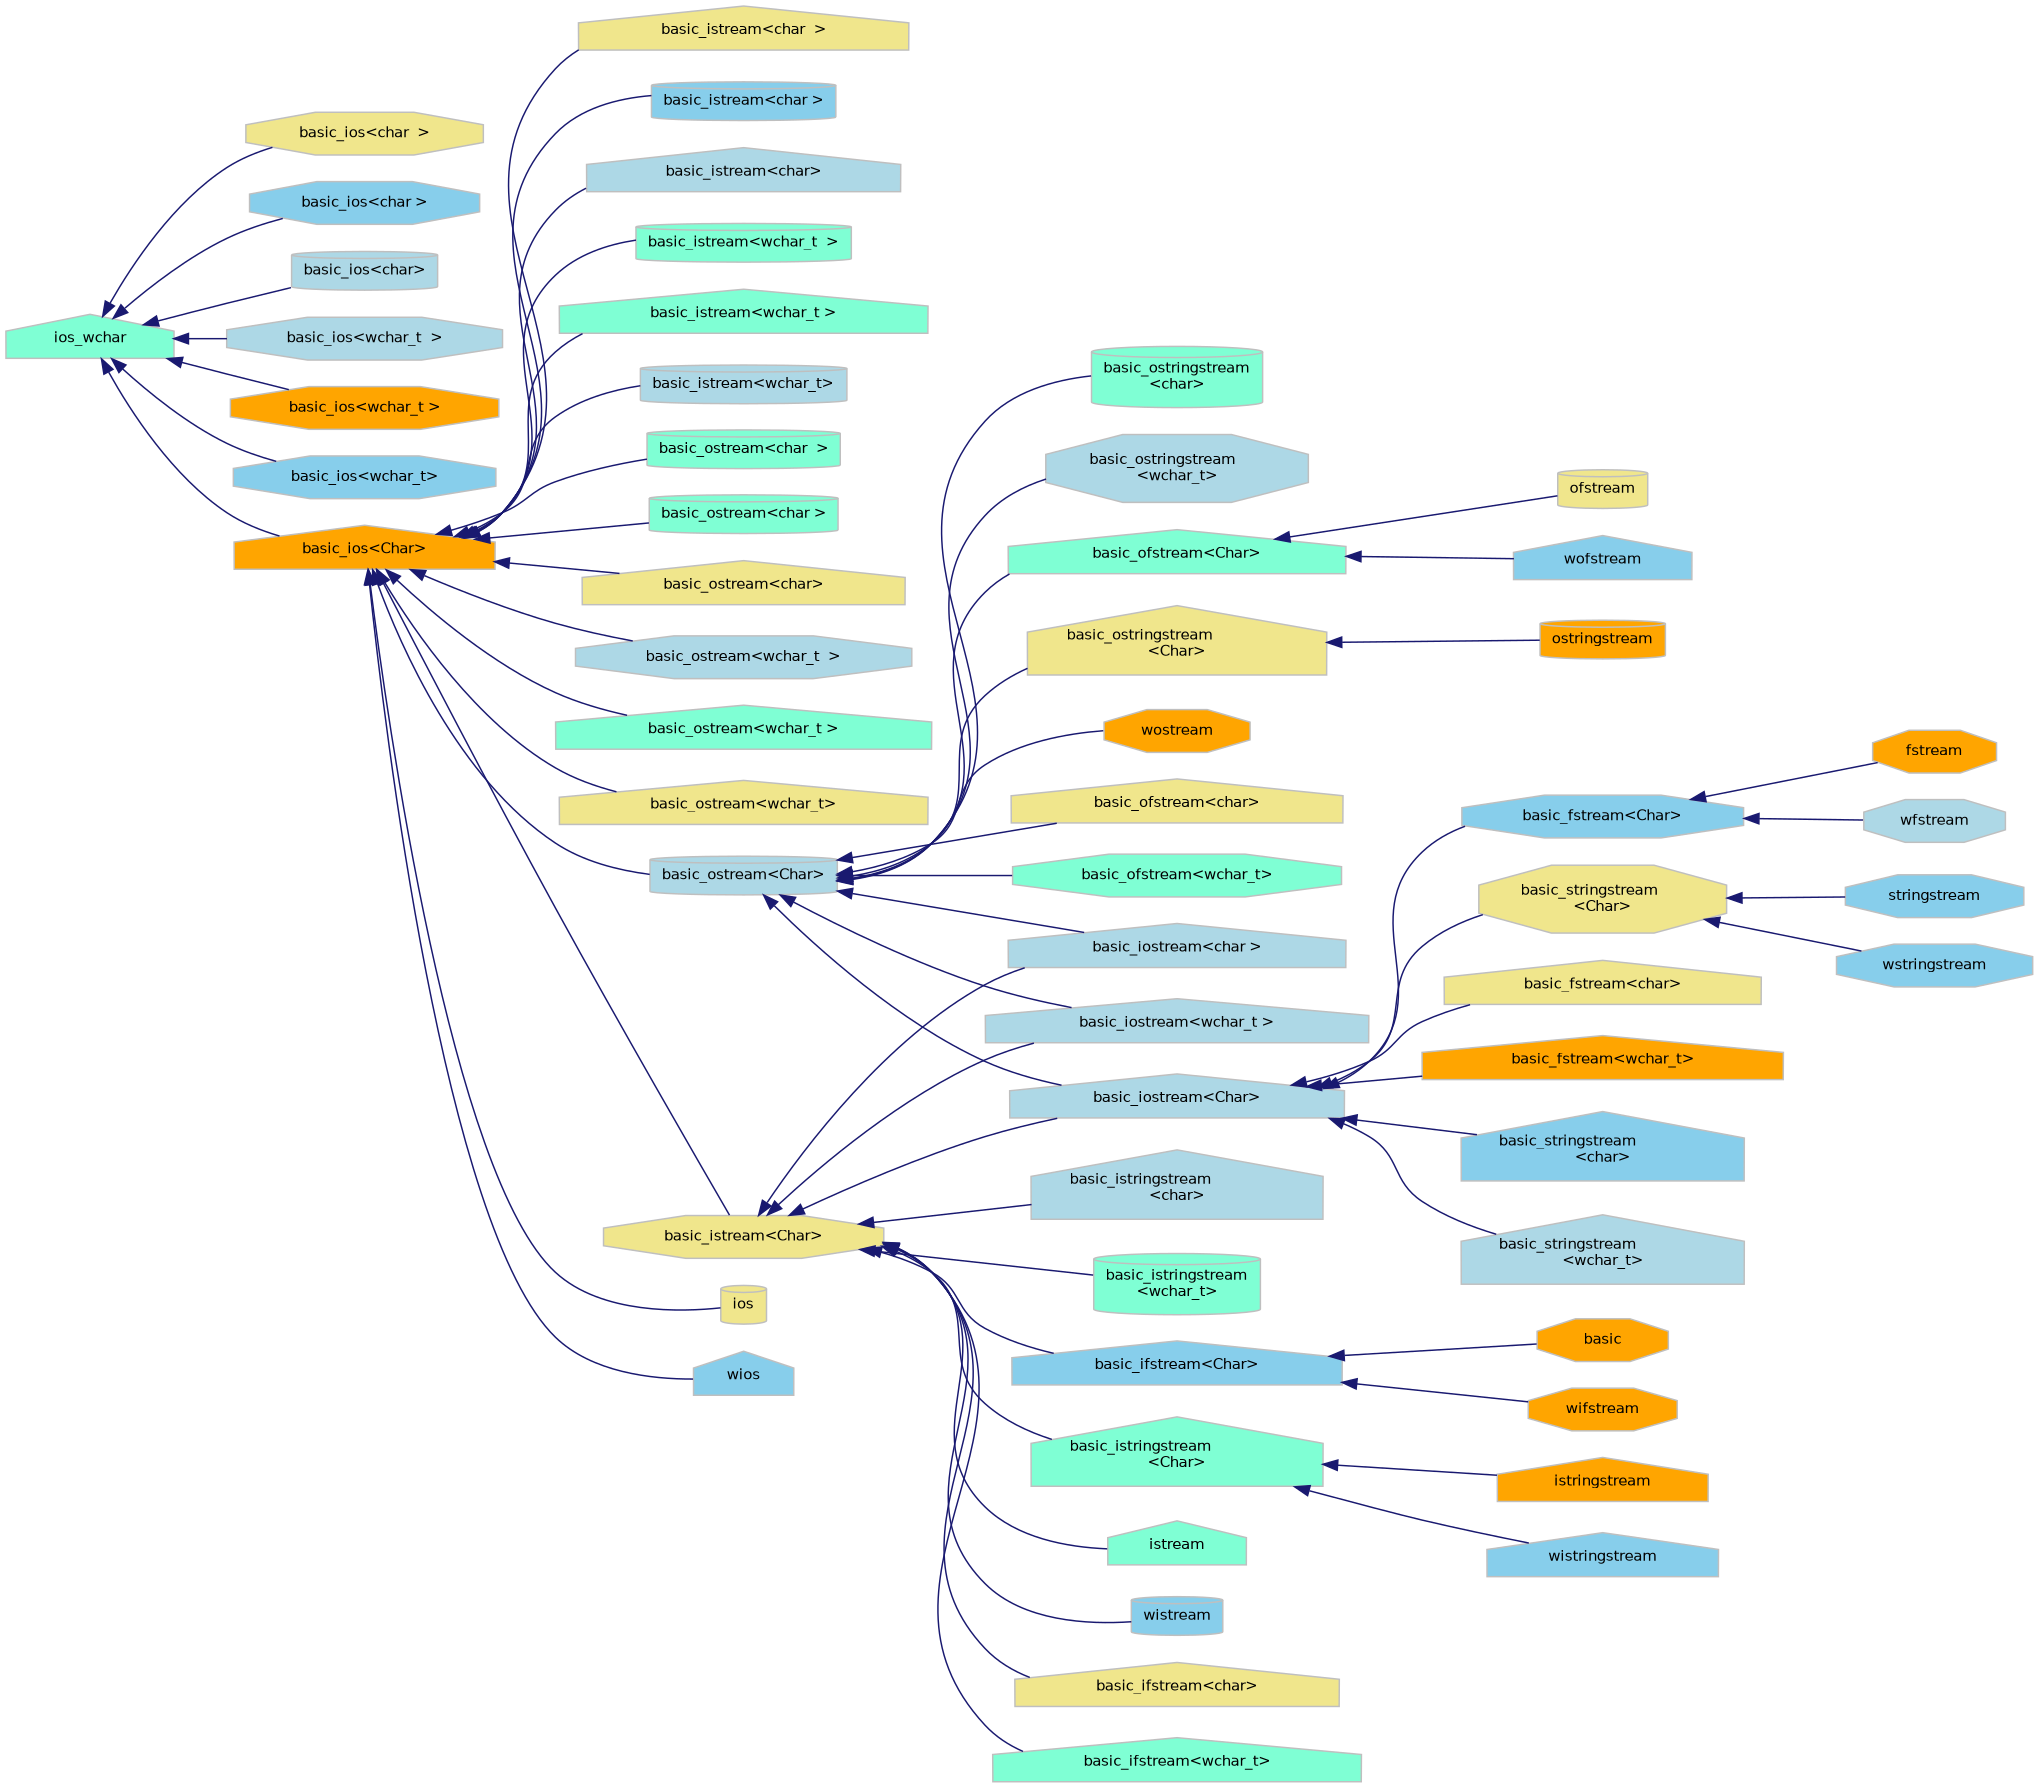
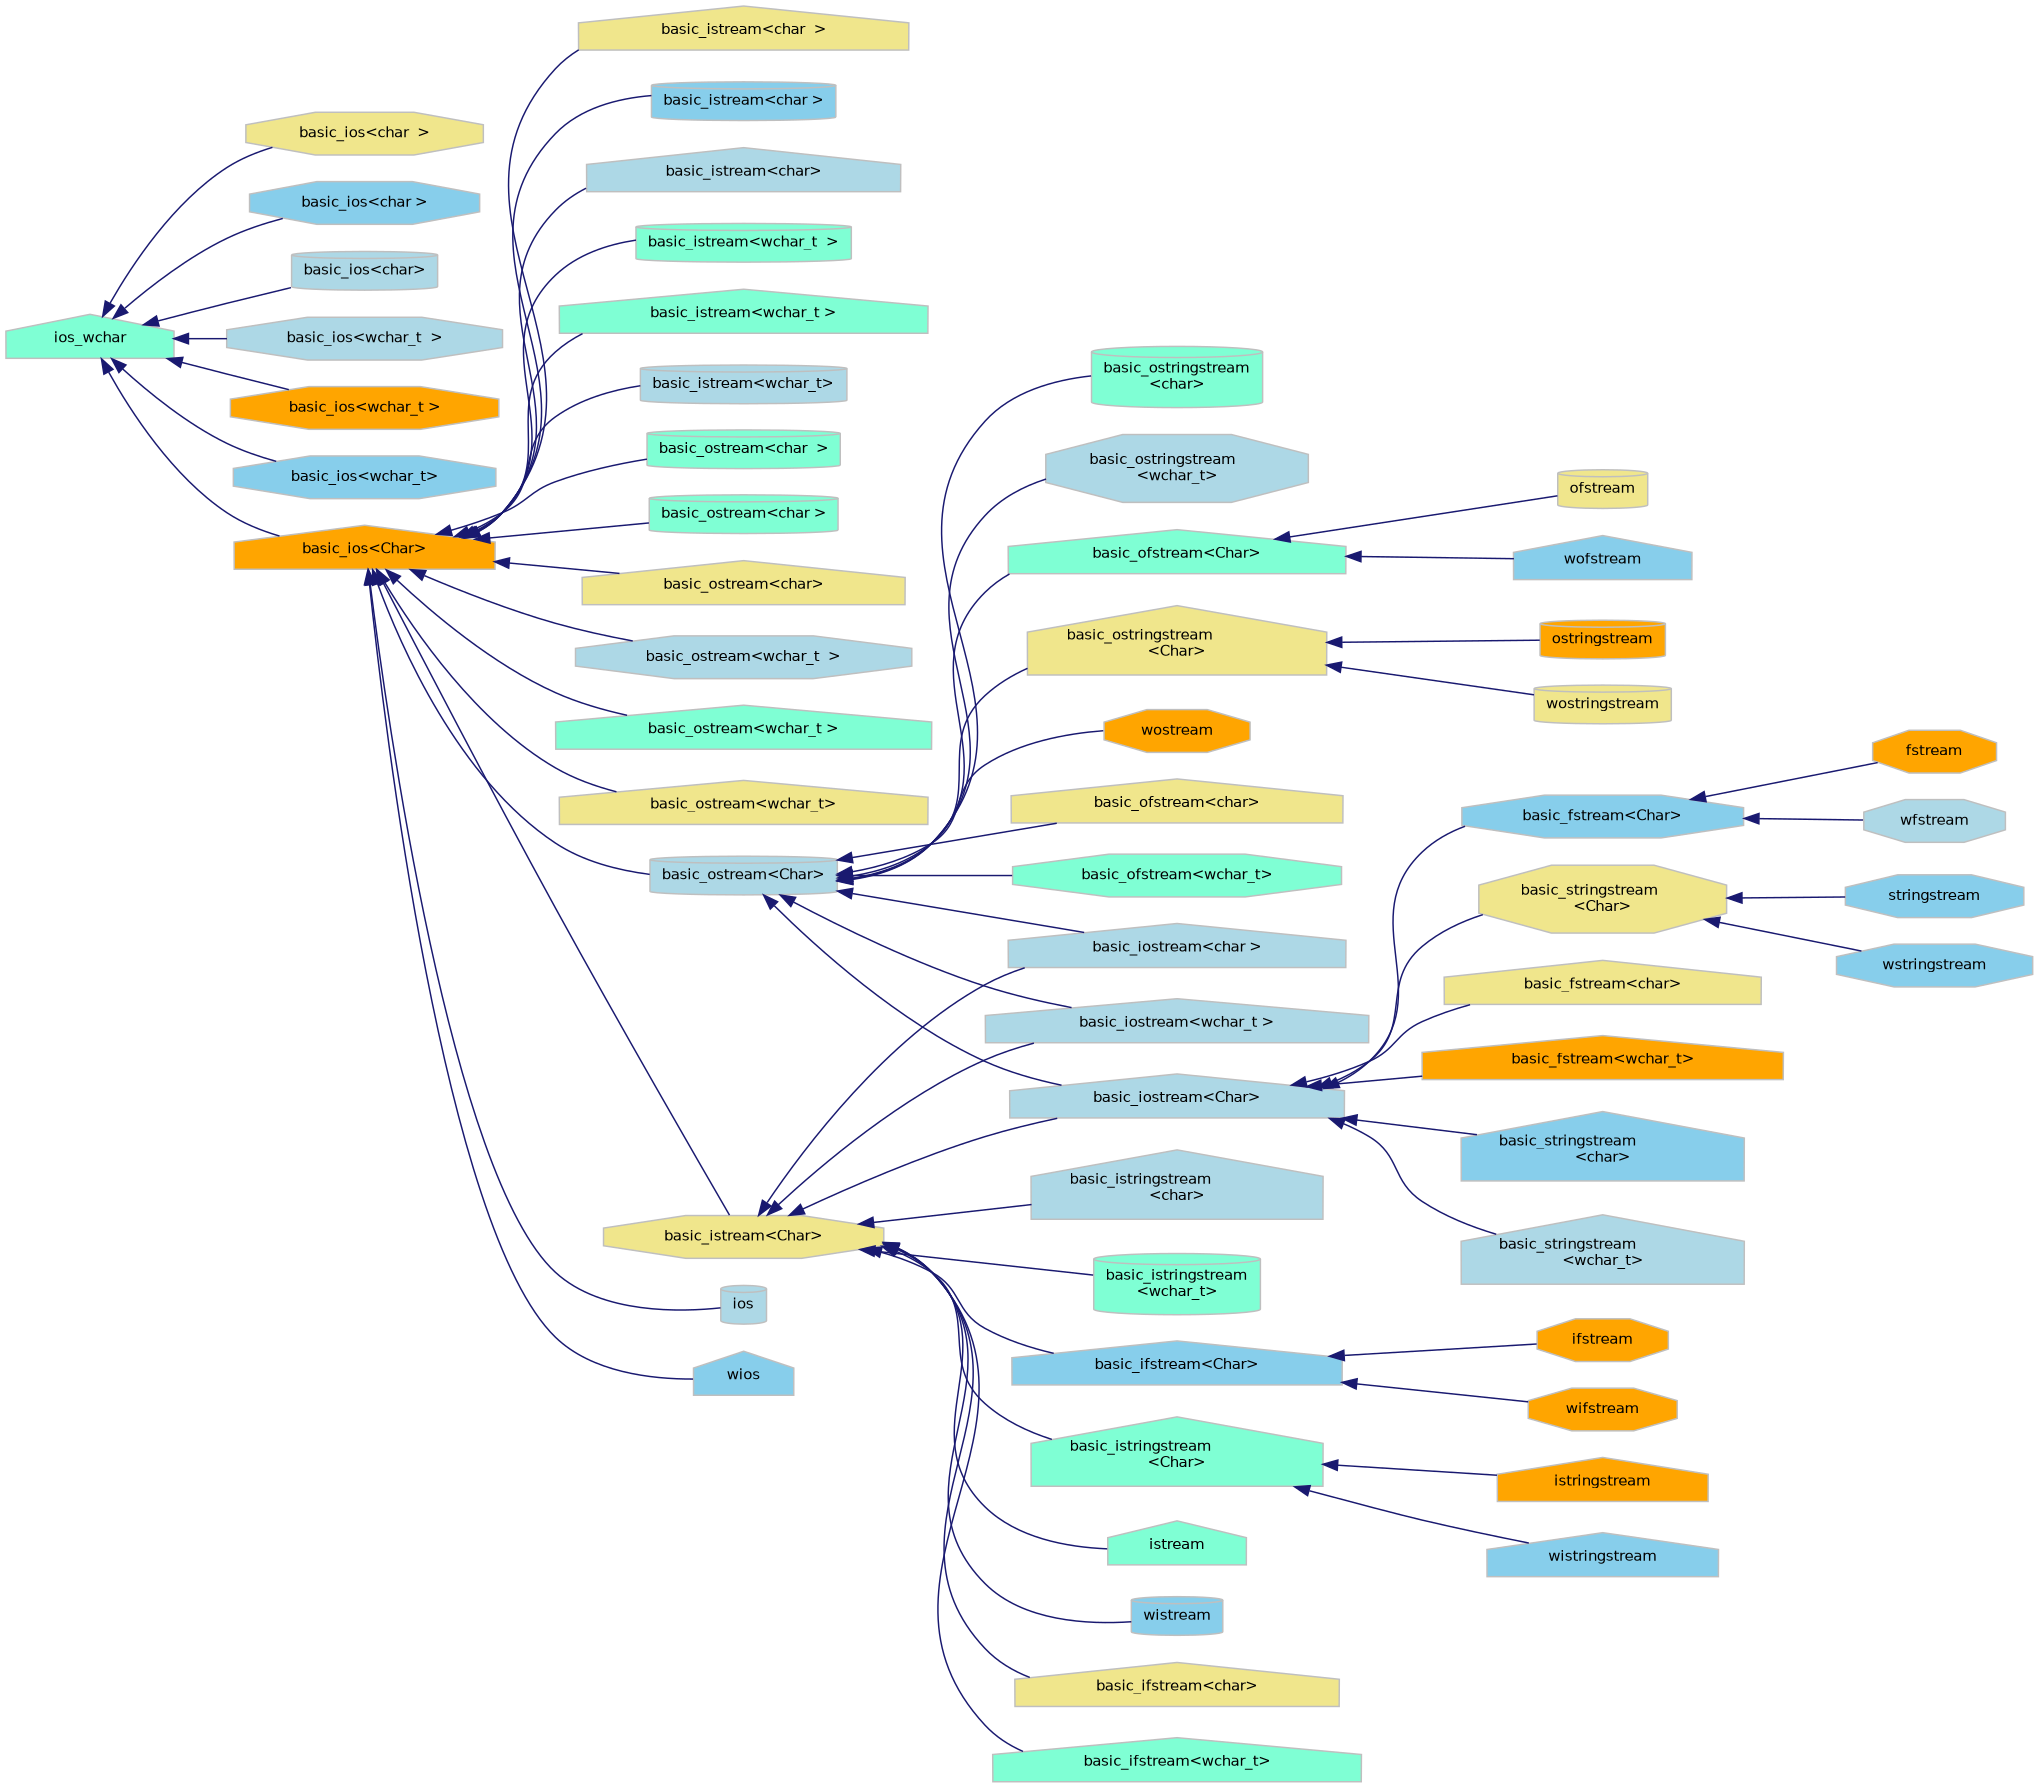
node "wostringstream": added
node "ios": fillcolor khaki -> lightblue
node "basic": label "basic" -> "ifstream"
